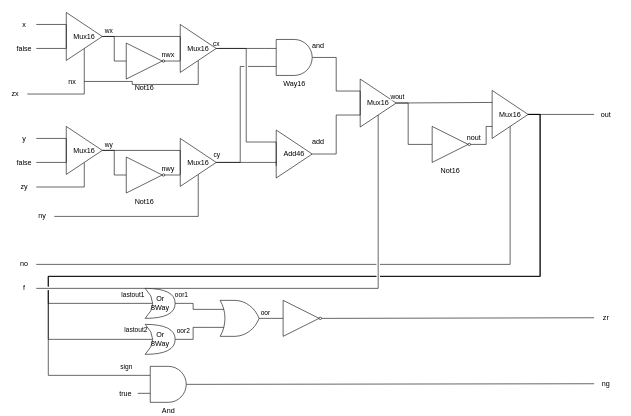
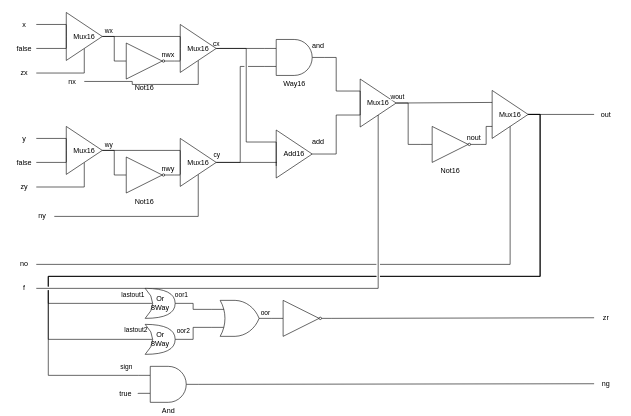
node "zx": moved (15, 94) -> (24, 73)
node "Add46": label "Add46" -> "Add16"
